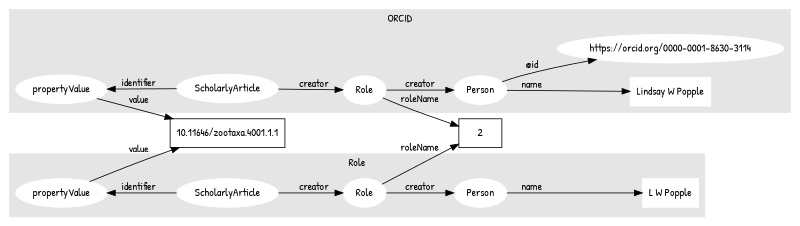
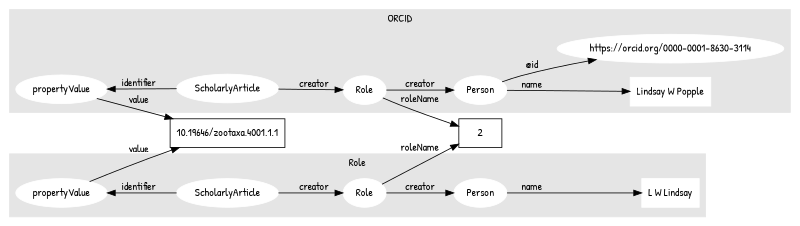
node "10.11646/zootaxa.4001.1.1": label "10.11646/zootaxa.4001.1.1" -> "10.19646/zootaxa.4001.1.1"
node "L W Popple": label "L W Popple" -> "L W Lindsay"
